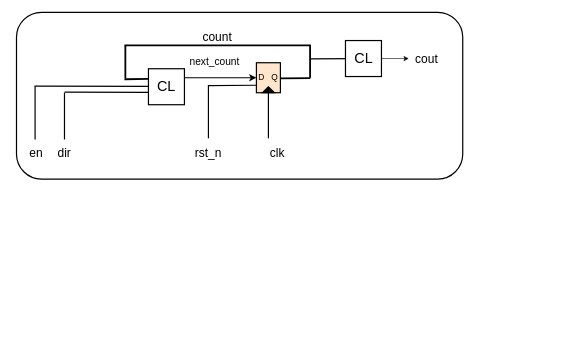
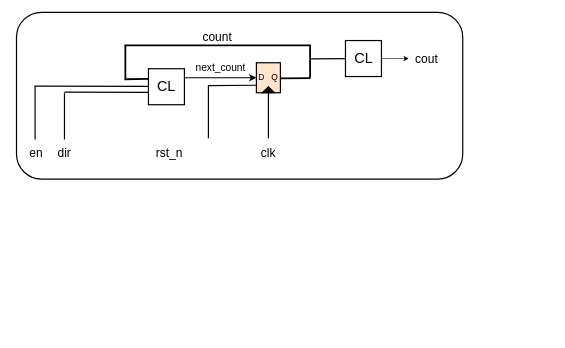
node "next_count": moved (215, 62) -> (221, 68)
node "rst_n": moved (209, 153) -> (170, 153)
node "clk": moved (278, 153) -> (269, 153)
